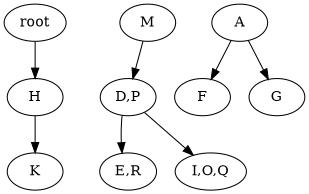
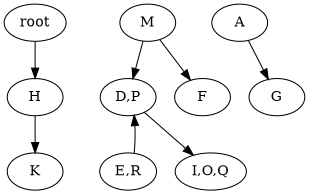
edge "A" -> "F": now "M" -> "F"
edge "D,P" -> "E,R": reversed
